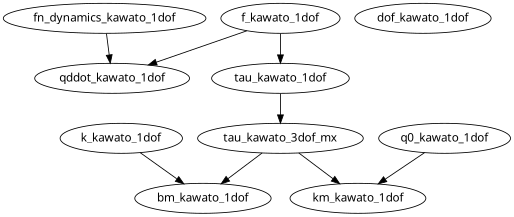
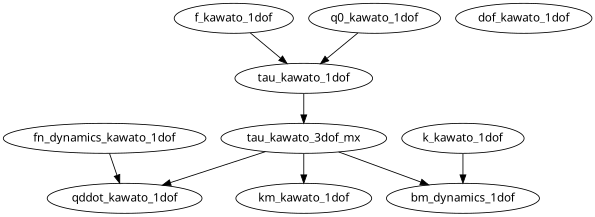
edge "f_kawato_1dof" -> "qddot_kawato_1dof": now "tau_kawato_3dof_mx" -> "qddot_kawato_1dof"
edge "q0_kawato_1dof" -> "km_kawato_1dof": now "q0_kawato_1dof" -> "tau_kawato_1dof"
node "bm_kawato_1dof": label "bm_kawato_1dof" -> "bm_dynamics_1dof"
